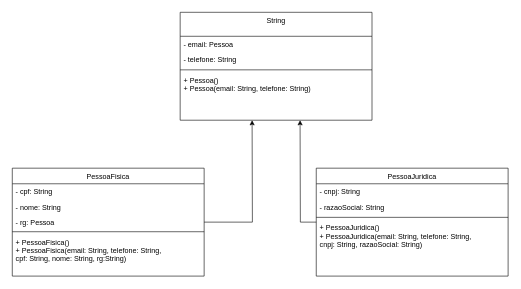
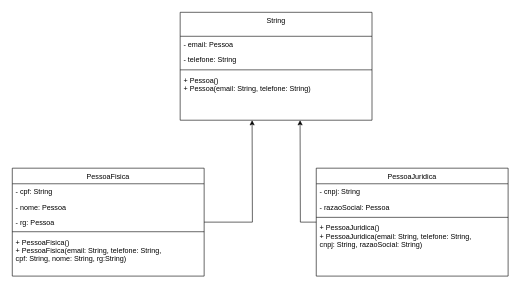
node "- nome: String": label "- nome: String" -> "- nome: Pessoa"
node "- razaoSocial: String": label "- razaoSocial: String" -> "- razaoSocial: Pessoa"
